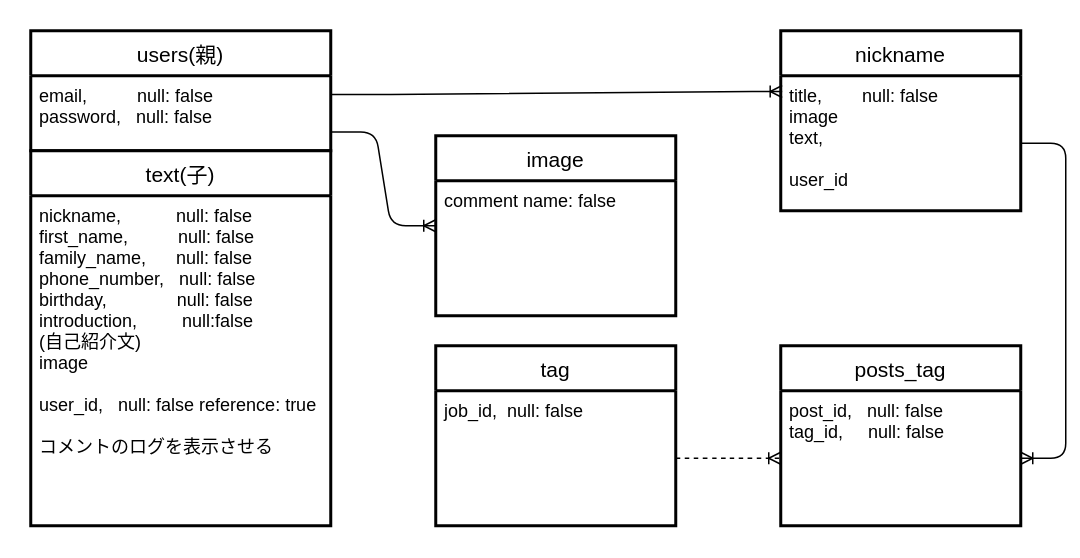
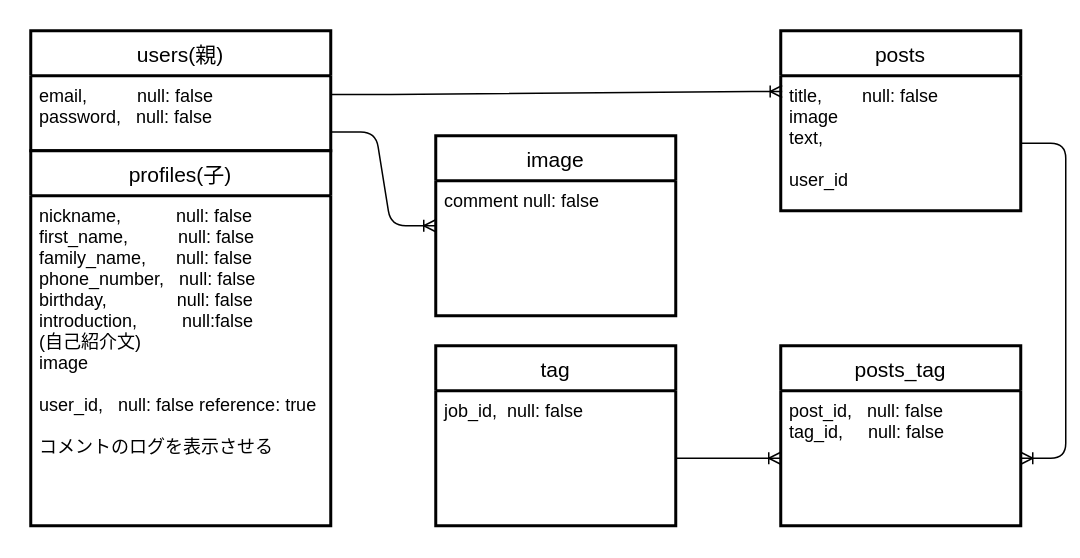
node "nickname": label "nickname" -> "posts"
node "text(子)": label "text(子)" -> "profiles(子)"
node "comment name: false": label "comment name: false" -> "comment null: false"
edge "job_id, null: false" -> "post_id, null: false tag_id, null: false": style dashed -> solid
